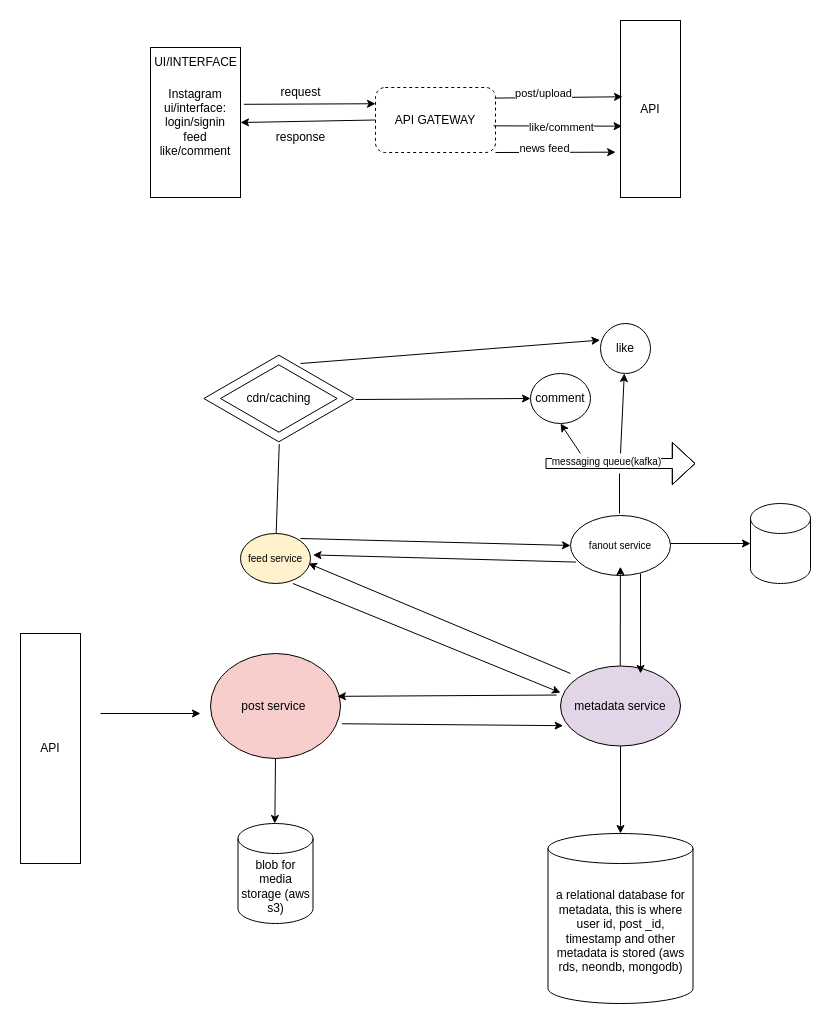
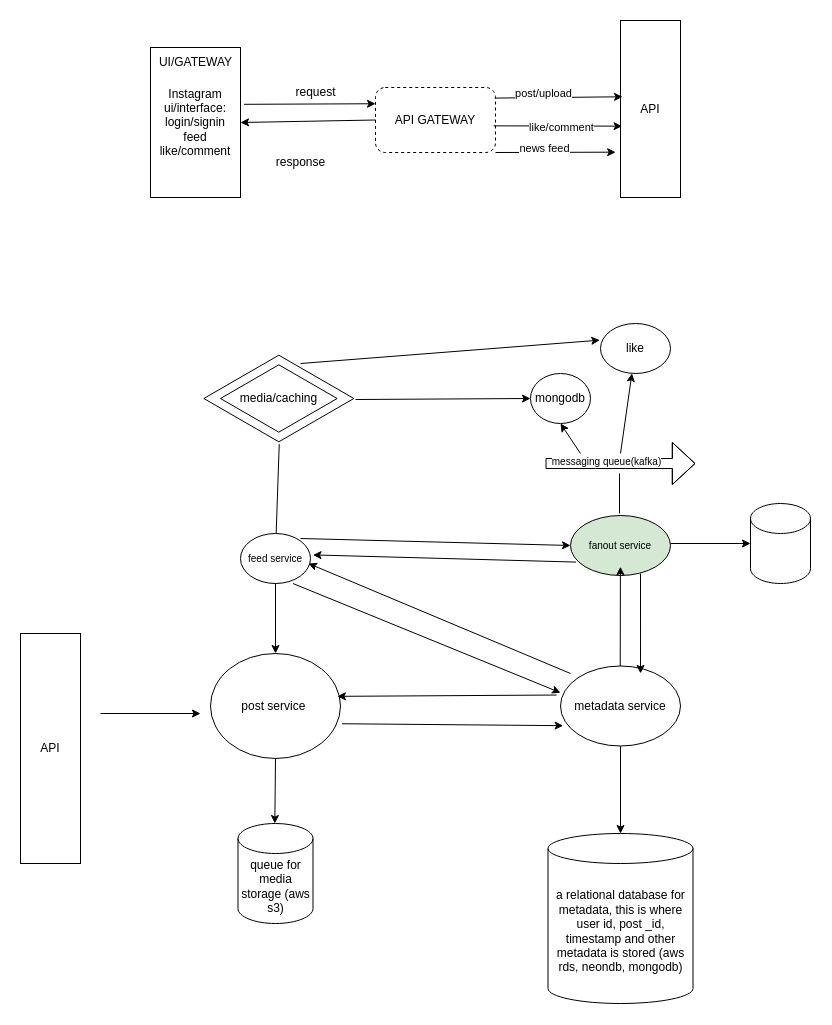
node "UI/INTERFACE": label "UI/INTERFACE" -> "UI/GATEWAY"
node "request": moved (301, 93) -> (316, 93)
node "response": moved (301, 138) -> (301, 163)
node "like": size 50x50 -> 70x50
node "cdn/caching": label "cdn/caching" -> "media/caching"
node "comment": label "comment" -> "mongodb"
node "fanout service": fillcolor #ffffff -> #d5e8d4
node "feed service": fillcolor #fff2cc -> #ffffff
edge "feed service" -> "post service": added
node "post service": fillcolor #f8cecc -> #ffffff
node "metadata service": fillcolor #e1d5e7 -> #ffffff
node "blob for media storage (aws s3)": label "blob for media storage (aws s3)" -> "queue for media storage (aws s3)"
